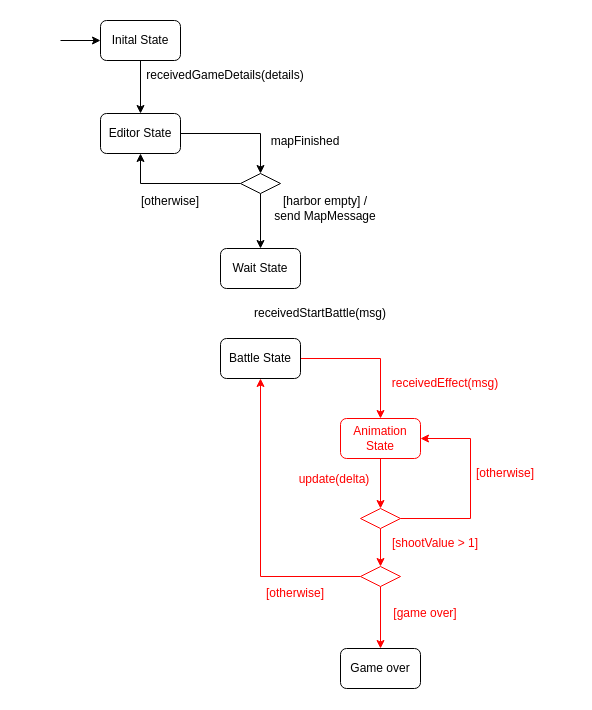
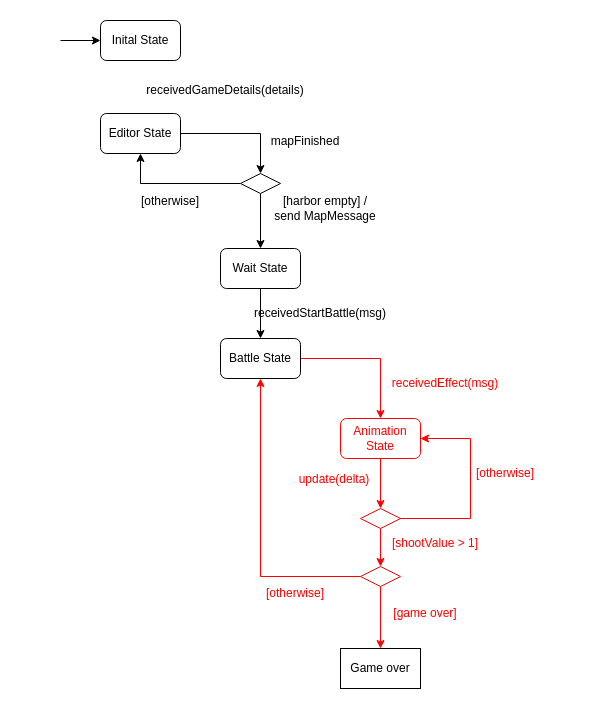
node "receivedGameDetails(details)": moved (226, 76) -> (226, 91)
edge "Inital State" -> "Editor State": removed
edge "Wait State" -> "Battle State": added
node "Game over": shape rounded rectangle -> rectangle
